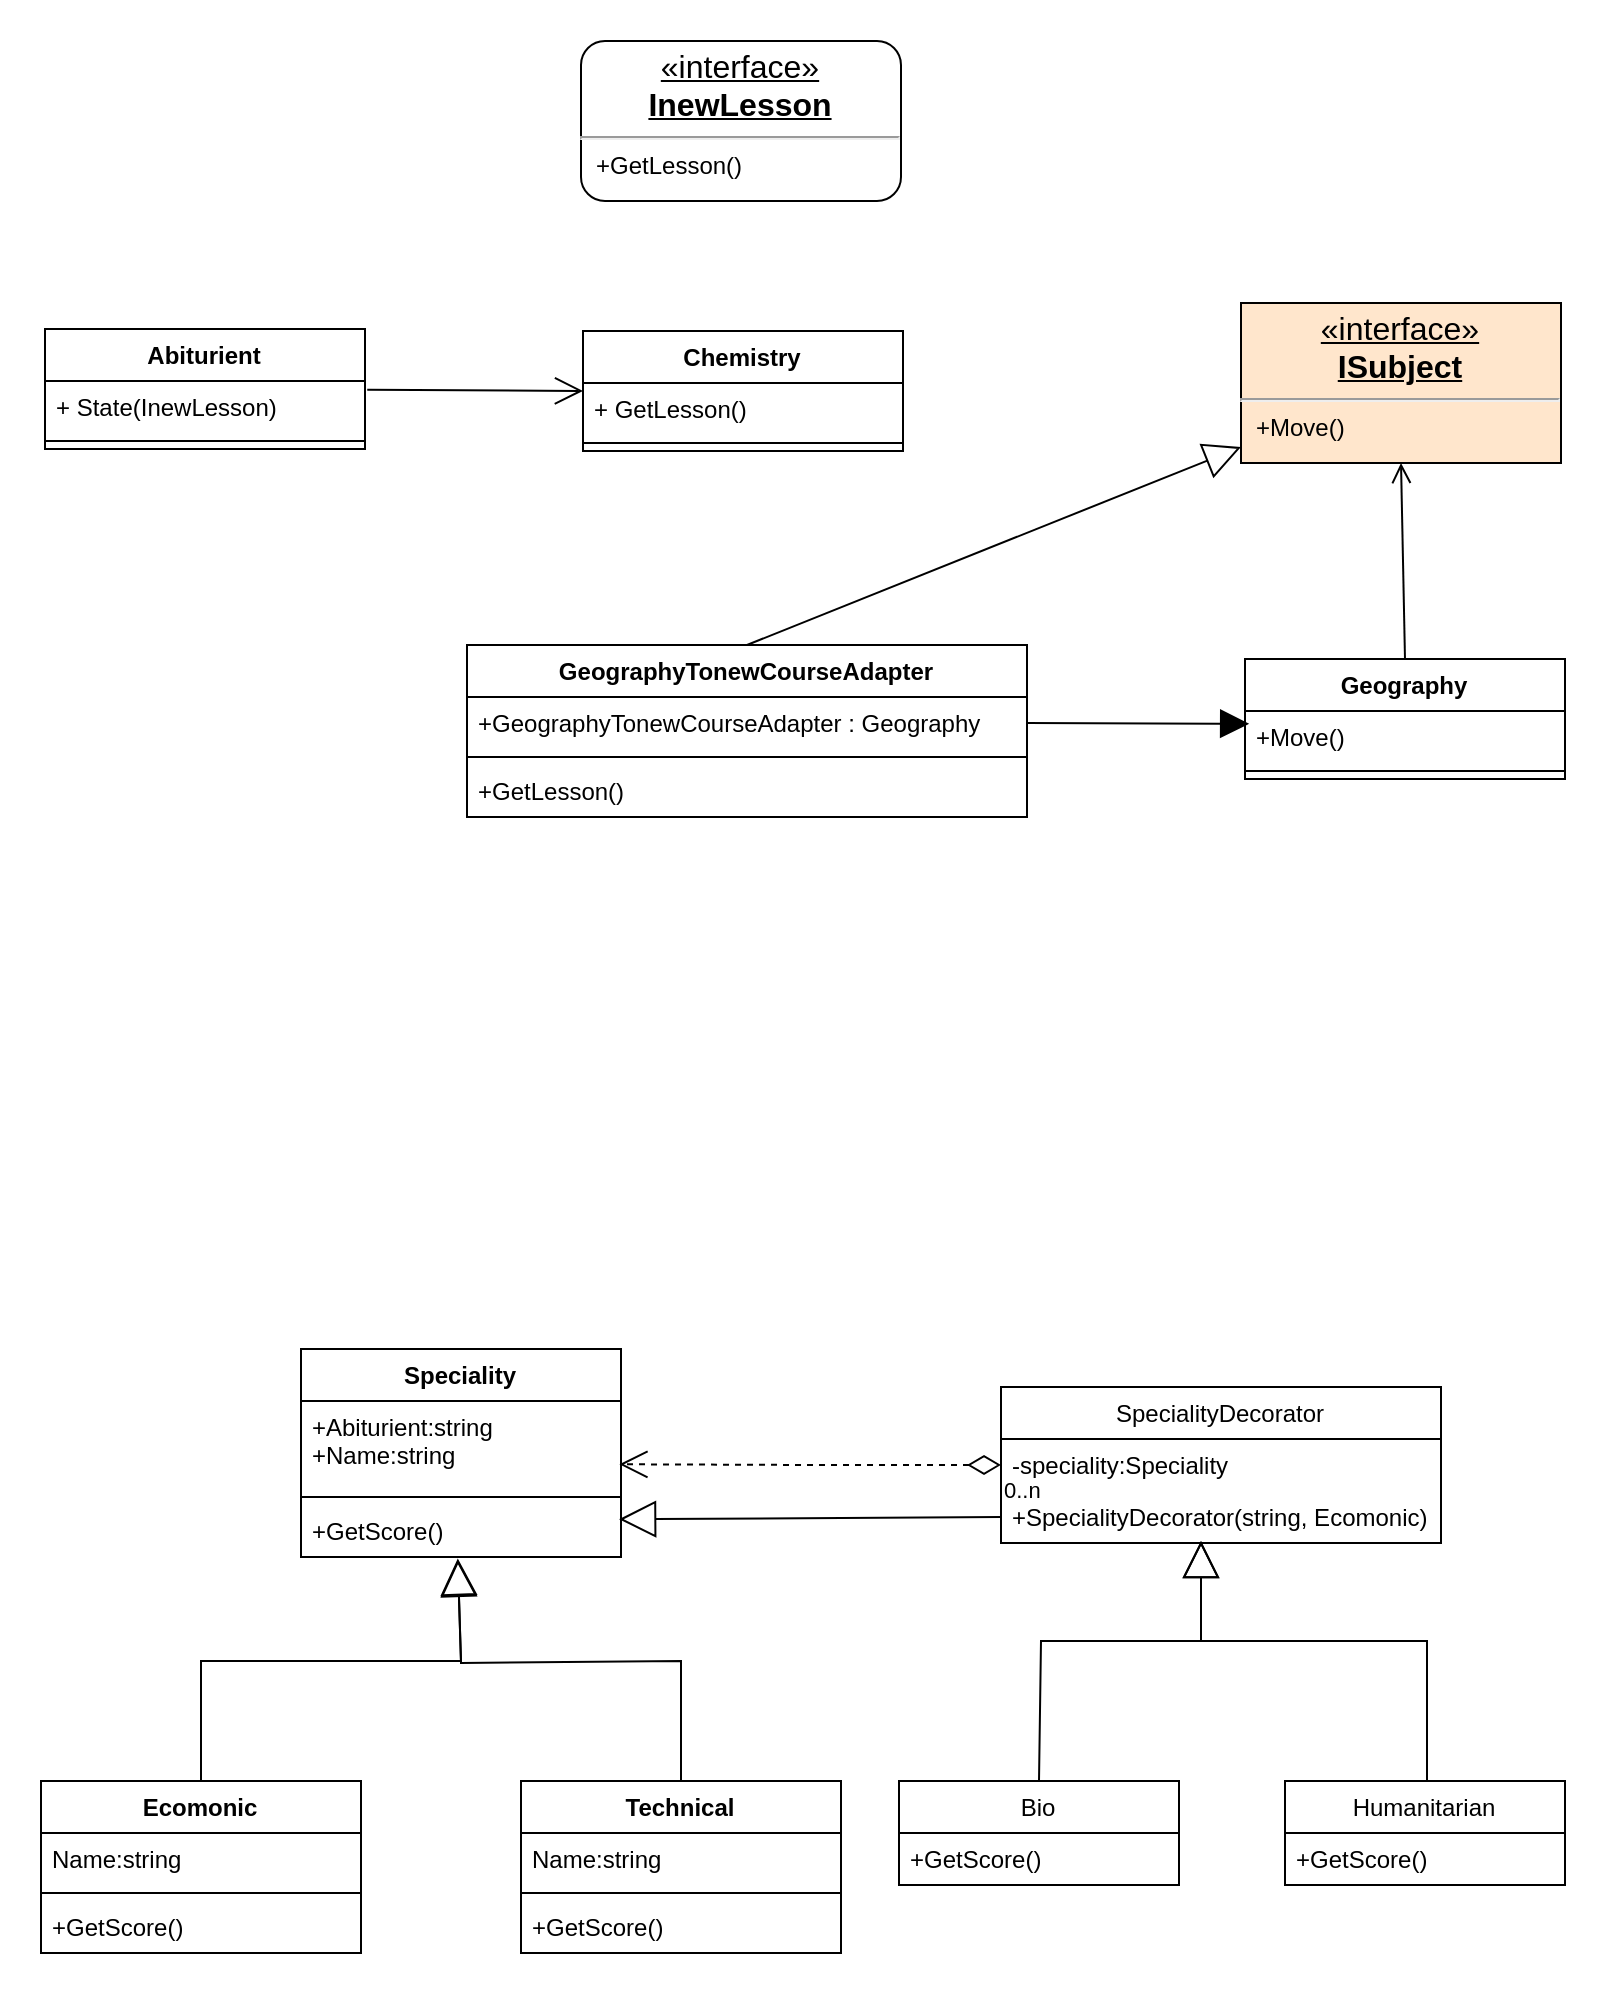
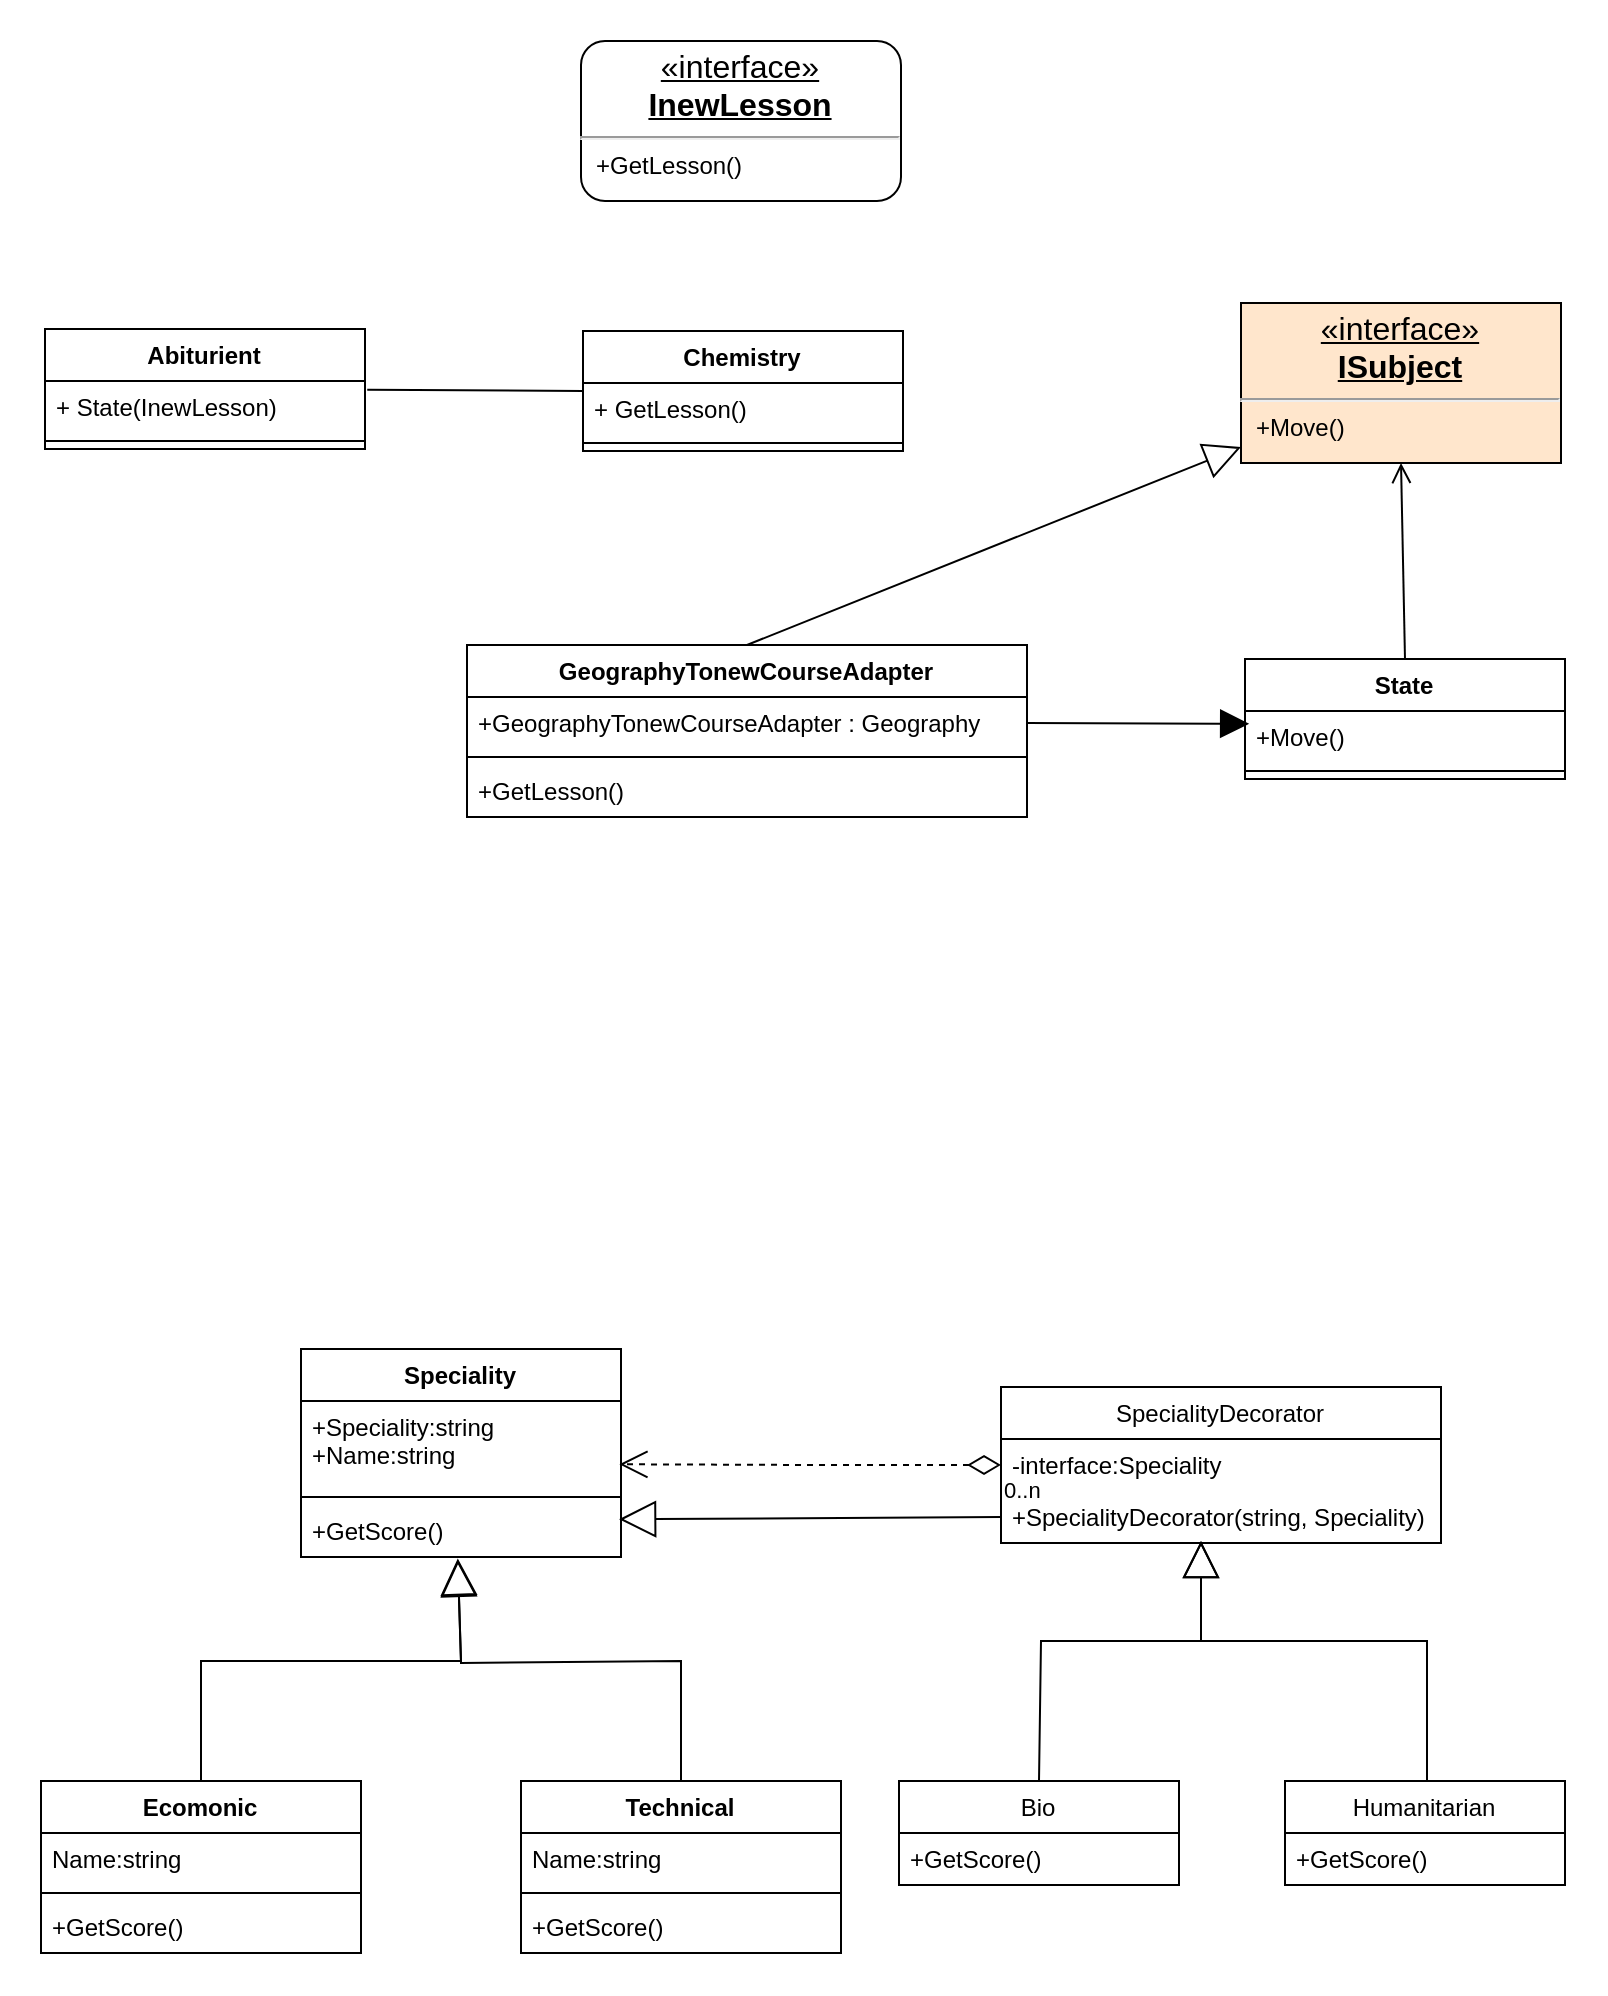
edge "+ State(InewLesson)" -> "Chemistry": arrowhead open -> none
node "Geography": label "Geography" -> "State"
node "+Abiturient:string +Name:string": label "+Abiturient:string +Name:string" -> "+Speciality:string +Name:string"
node "-speciality:Speciality": label "-speciality:Speciality" -> "-interface:Speciality"
node "+SpecialityDecorator(string, Ecomonic)": label "+SpecialityDecorator(string, Ecomonic)" -> "+SpecialityDecorator(string, Speciality)"
